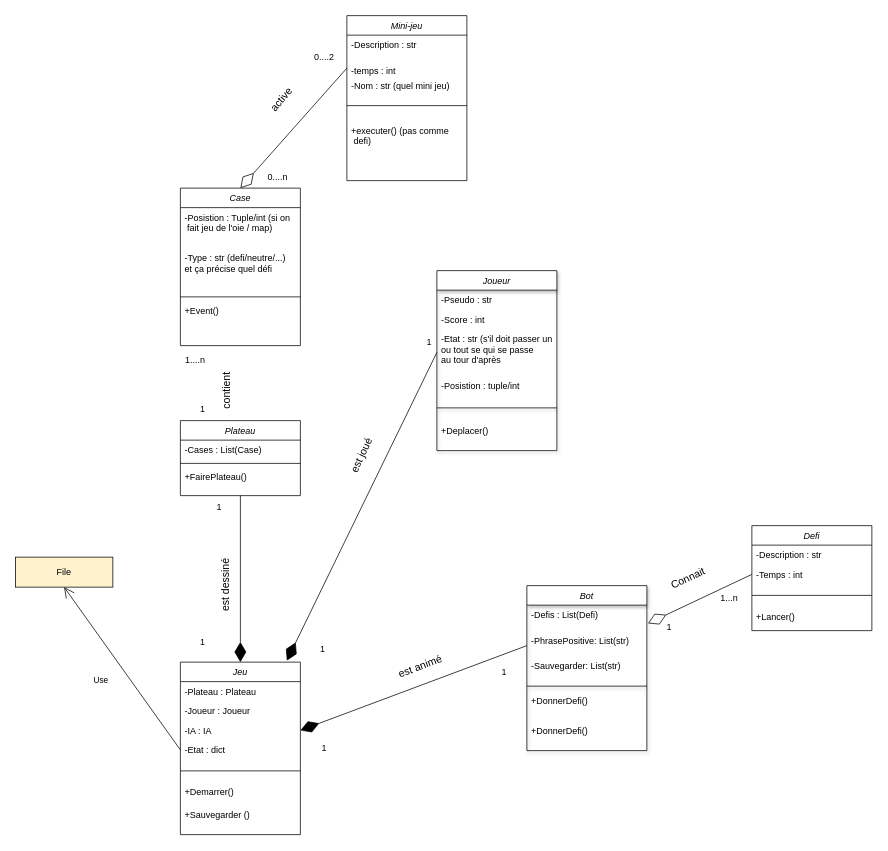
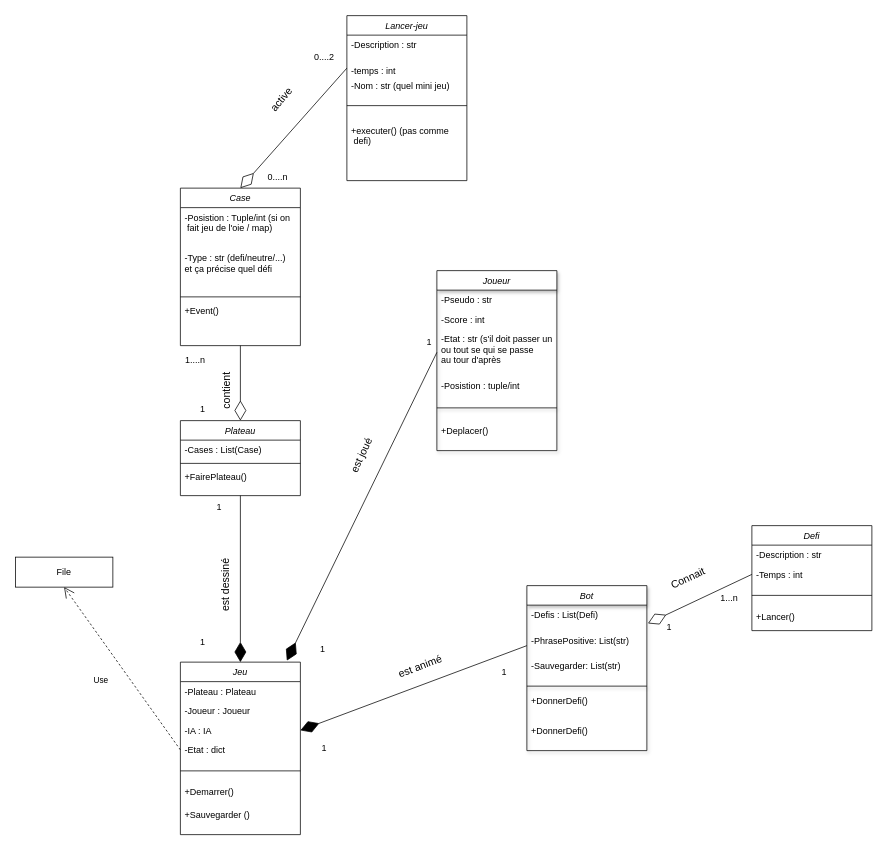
node "Mini-jeu": label "Mini-jeu" -> "Lancer-jeu"
edge "Case" -> "Plateau": added
node "File": fillcolor #fff2cc -> #ffffff
edge "-Etat : dict" -> "File": style solid -> dashed
